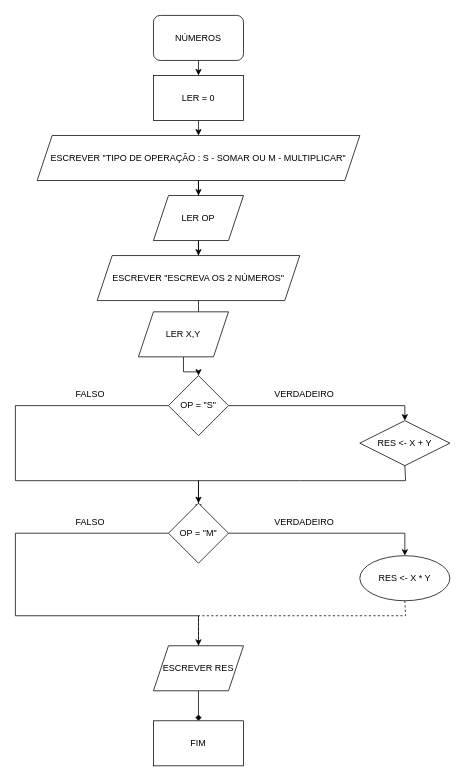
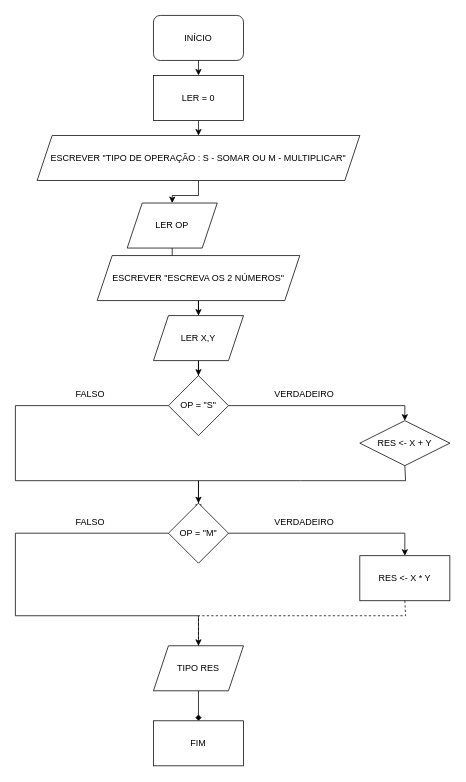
node "NÚMEROS": label "NÚMEROS" -> "INÍCIO"
node "LER OP": moved (198, 218) -> (172, 225)
node "LER X,Y": moved (183, 334) -> (198, 338)
node "RES <- X * Y": shape ellipse -> rectangle
node "ESCREVER RES": label "ESCREVER RES" -> "TIPO RES"
